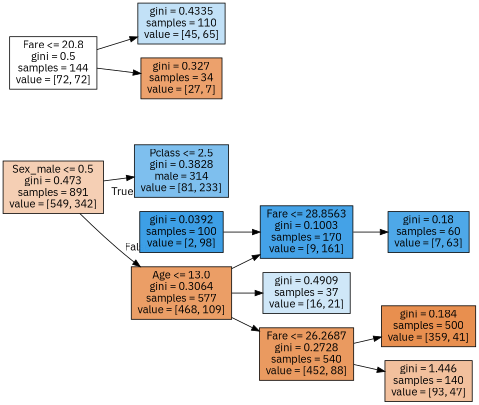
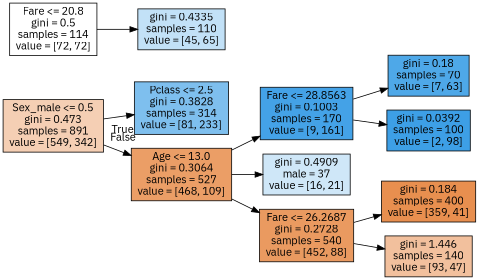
node "Fare <= 20.8 gini = 0.5 samples = 144 value = [72, 72]": label "Fare <= 20.8 gini = 0.5 samples = 144 value = [72, 72]" -> "Fare <= 20.8 gini = 0.5 samples = 114 value = [72, 72]"
node "gini = 0.327 samples = 34 value = [27, 7]": removed
node "Pclass <= 2.5 gini = 0.3828 male = 314 value = [81, 233]": label "Pclass <= 2.5 gini = 0.3828 male = 314 value = [81, 233]" -> "Pclass <= 2.5 gini = 0.3828 samples = 314 value = [81, 233]"
edge "gini = 0.0392 samples = 100 value = [2, 98]" -> "Fare <= 28.8563 gini = 0.1003 samples = 170 value = [9, 161]": reversed
node "gini = 0.18 samples = 60 value = [7, 63]": label "gini = 0.18 samples = 60 value = [7, 63]" -> "gini = 0.18 samples = 70 value = [7, 63]"
node "Age <= 13.0 gini = 0.3064 samples = 577 value = [468, 109]": label "Age <= 13.0 gini = 0.3064 samples = 577 value = [468, 109]" -> "Age <= 13.0 gini = 0.3064 samples = 527 value = [468, 109]"
node "gini = 0.4909 samples = 37 value = [16, 21]": label "gini = 0.4909 samples = 37 value = [16, 21]" -> "gini = 0.4909 male = 37 value = [16, 21]"
node "gini = 0.184 samples = 500 value = [359, 41]": label "gini = 0.184 samples = 500 value = [359, 41]" -> "gini = 0.184 samples = 400 value = [359, 41]"
